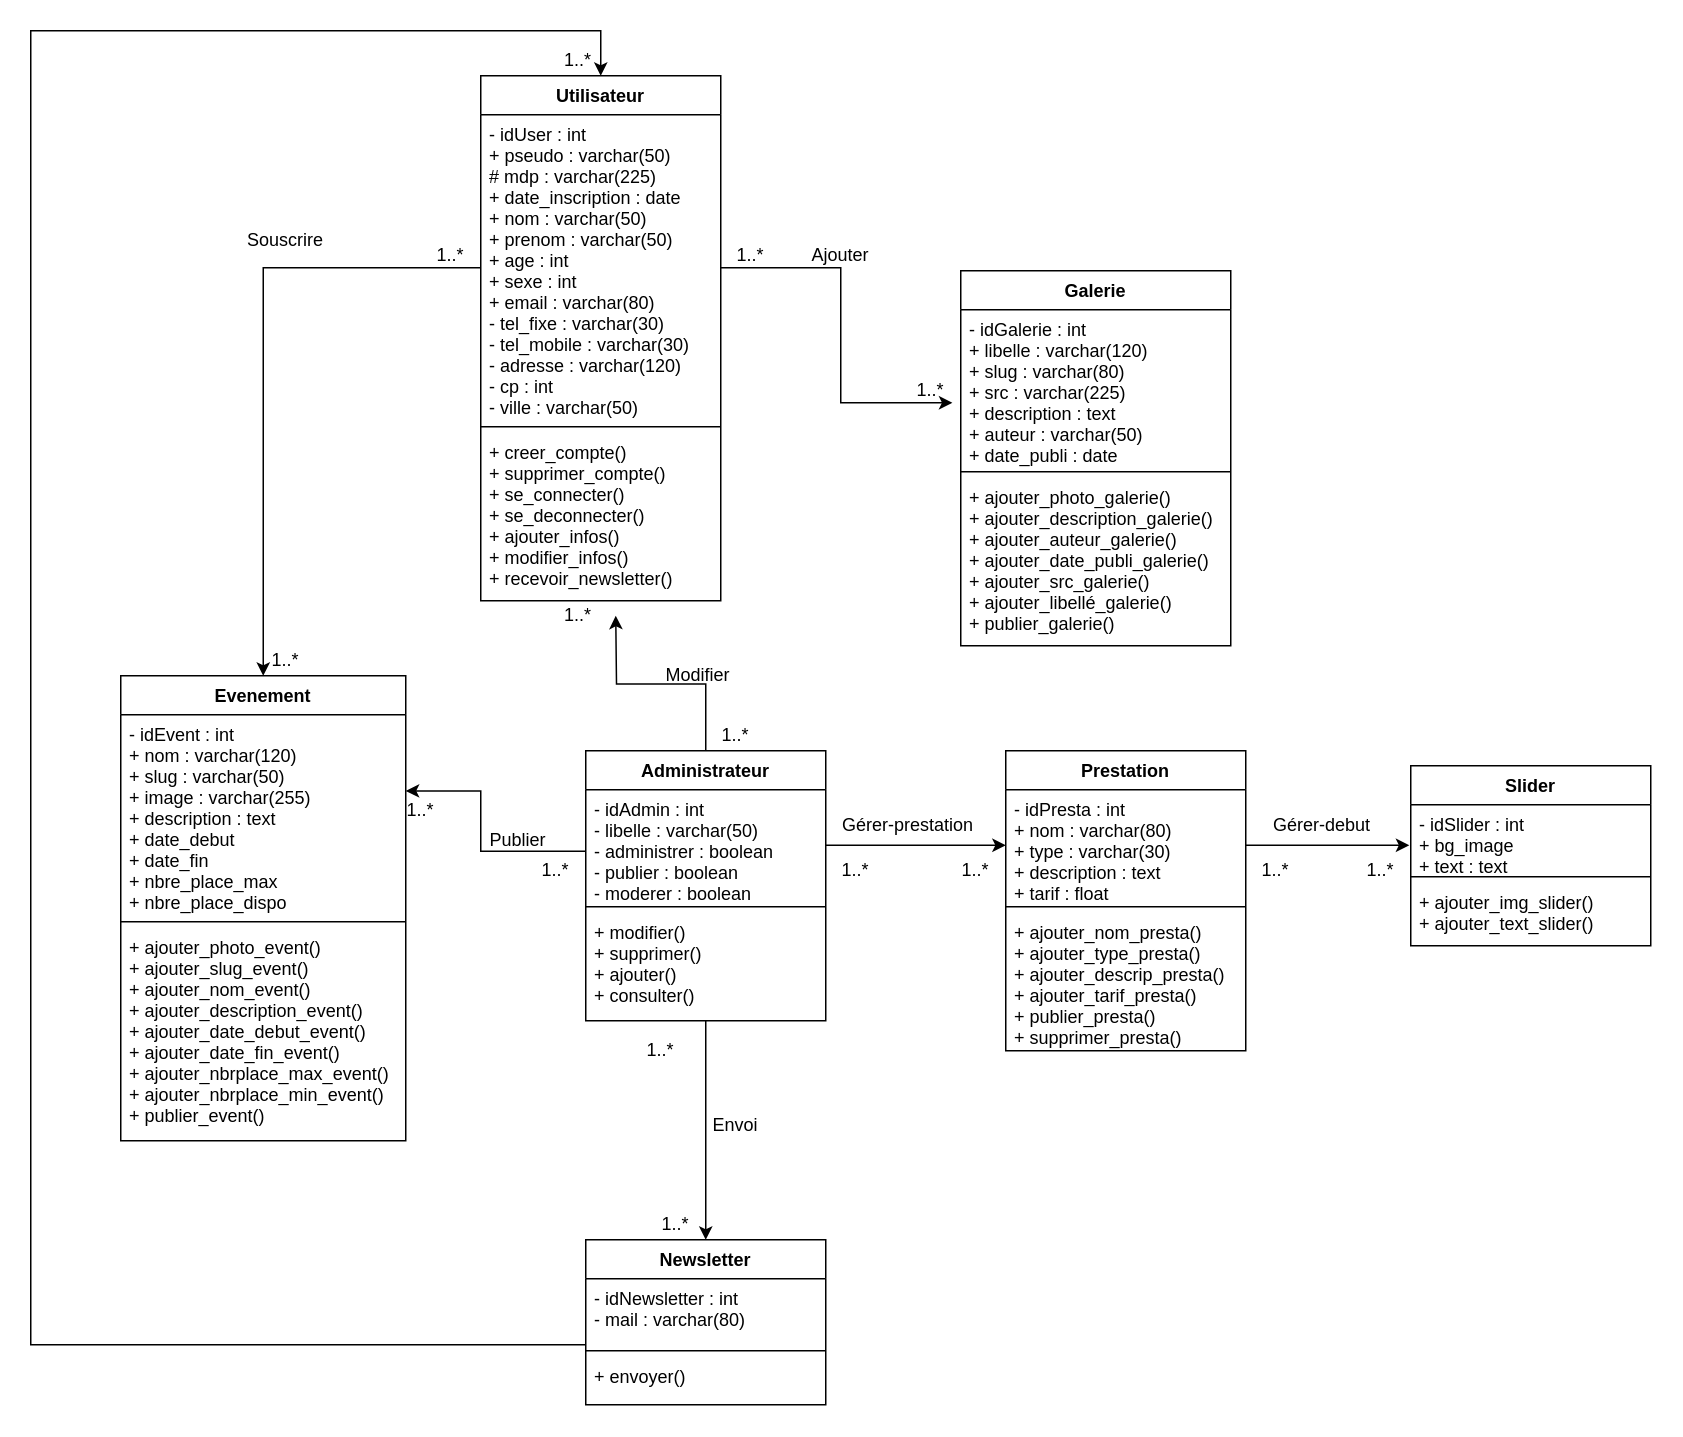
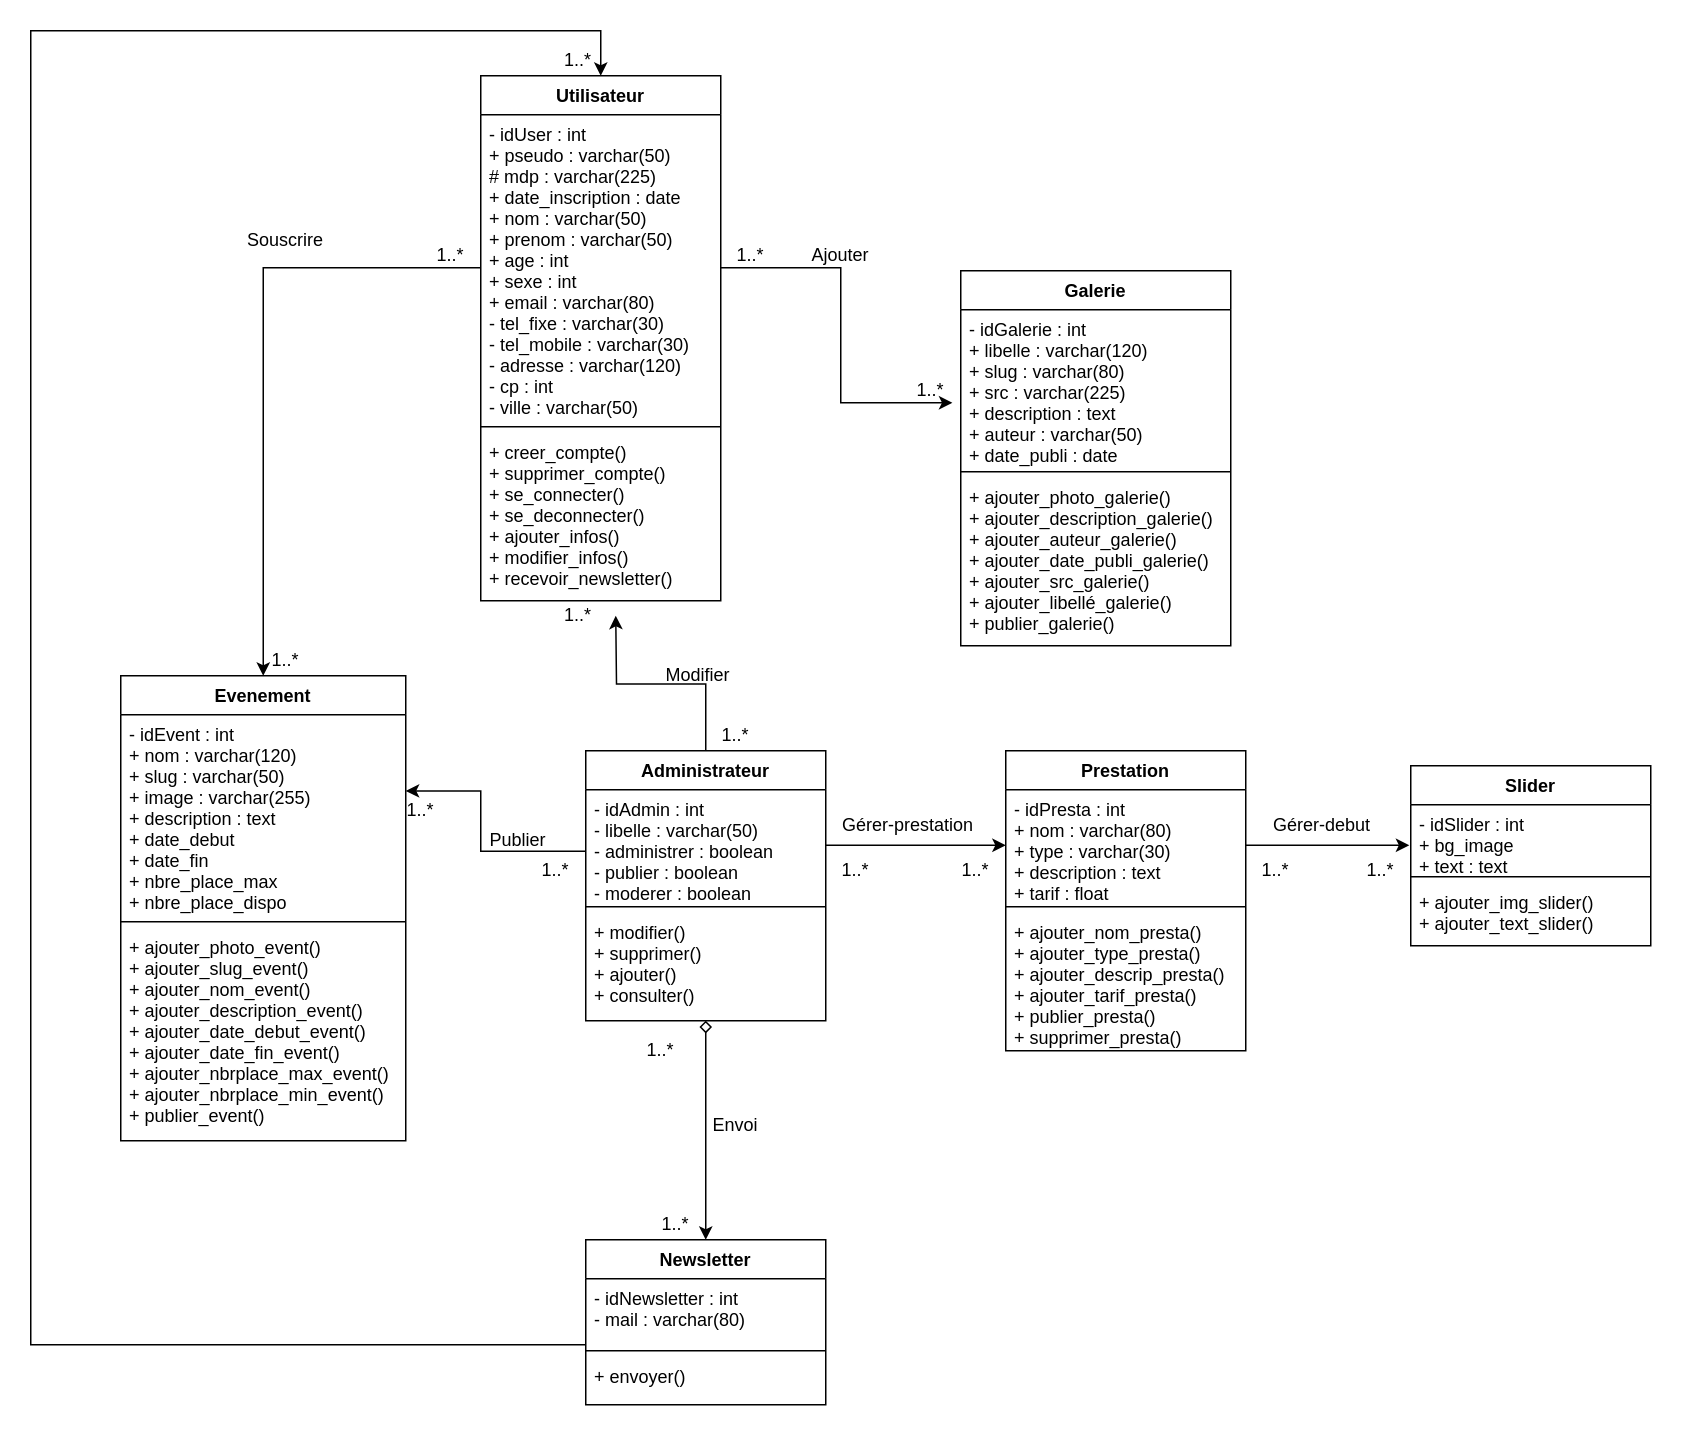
edge "Administrateur" -> "Newsletter": arrowhead none -> diamond
